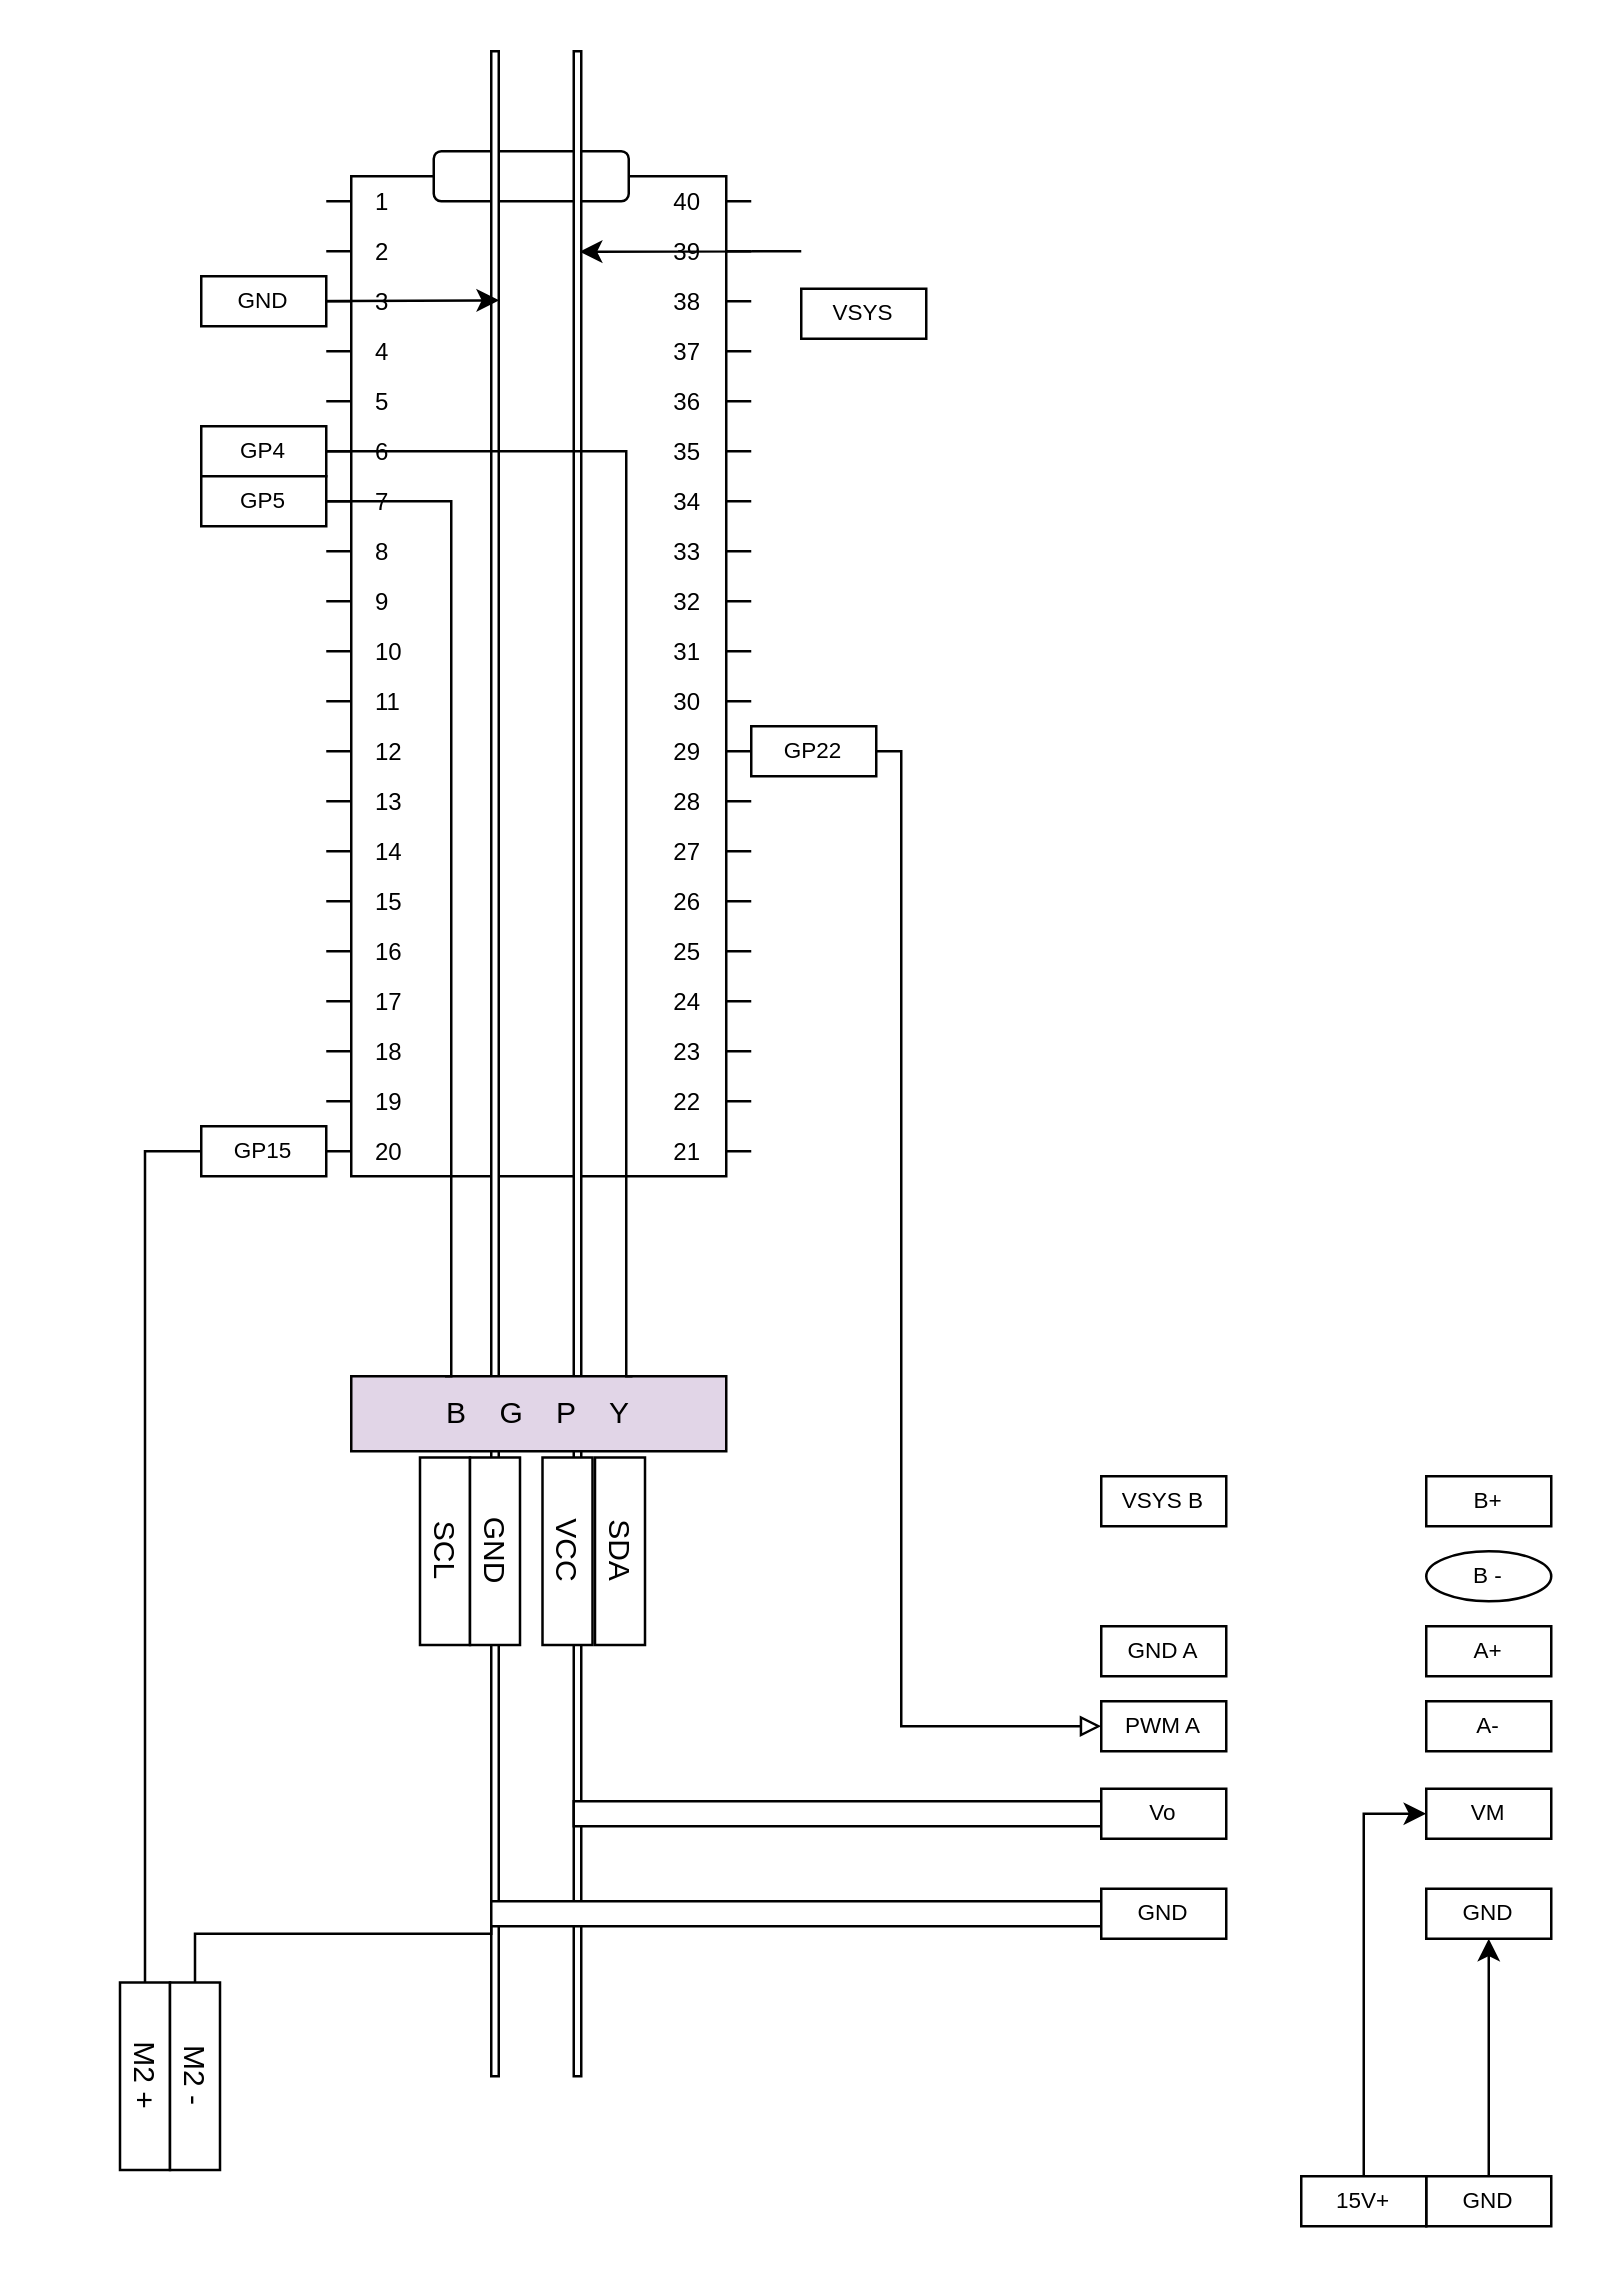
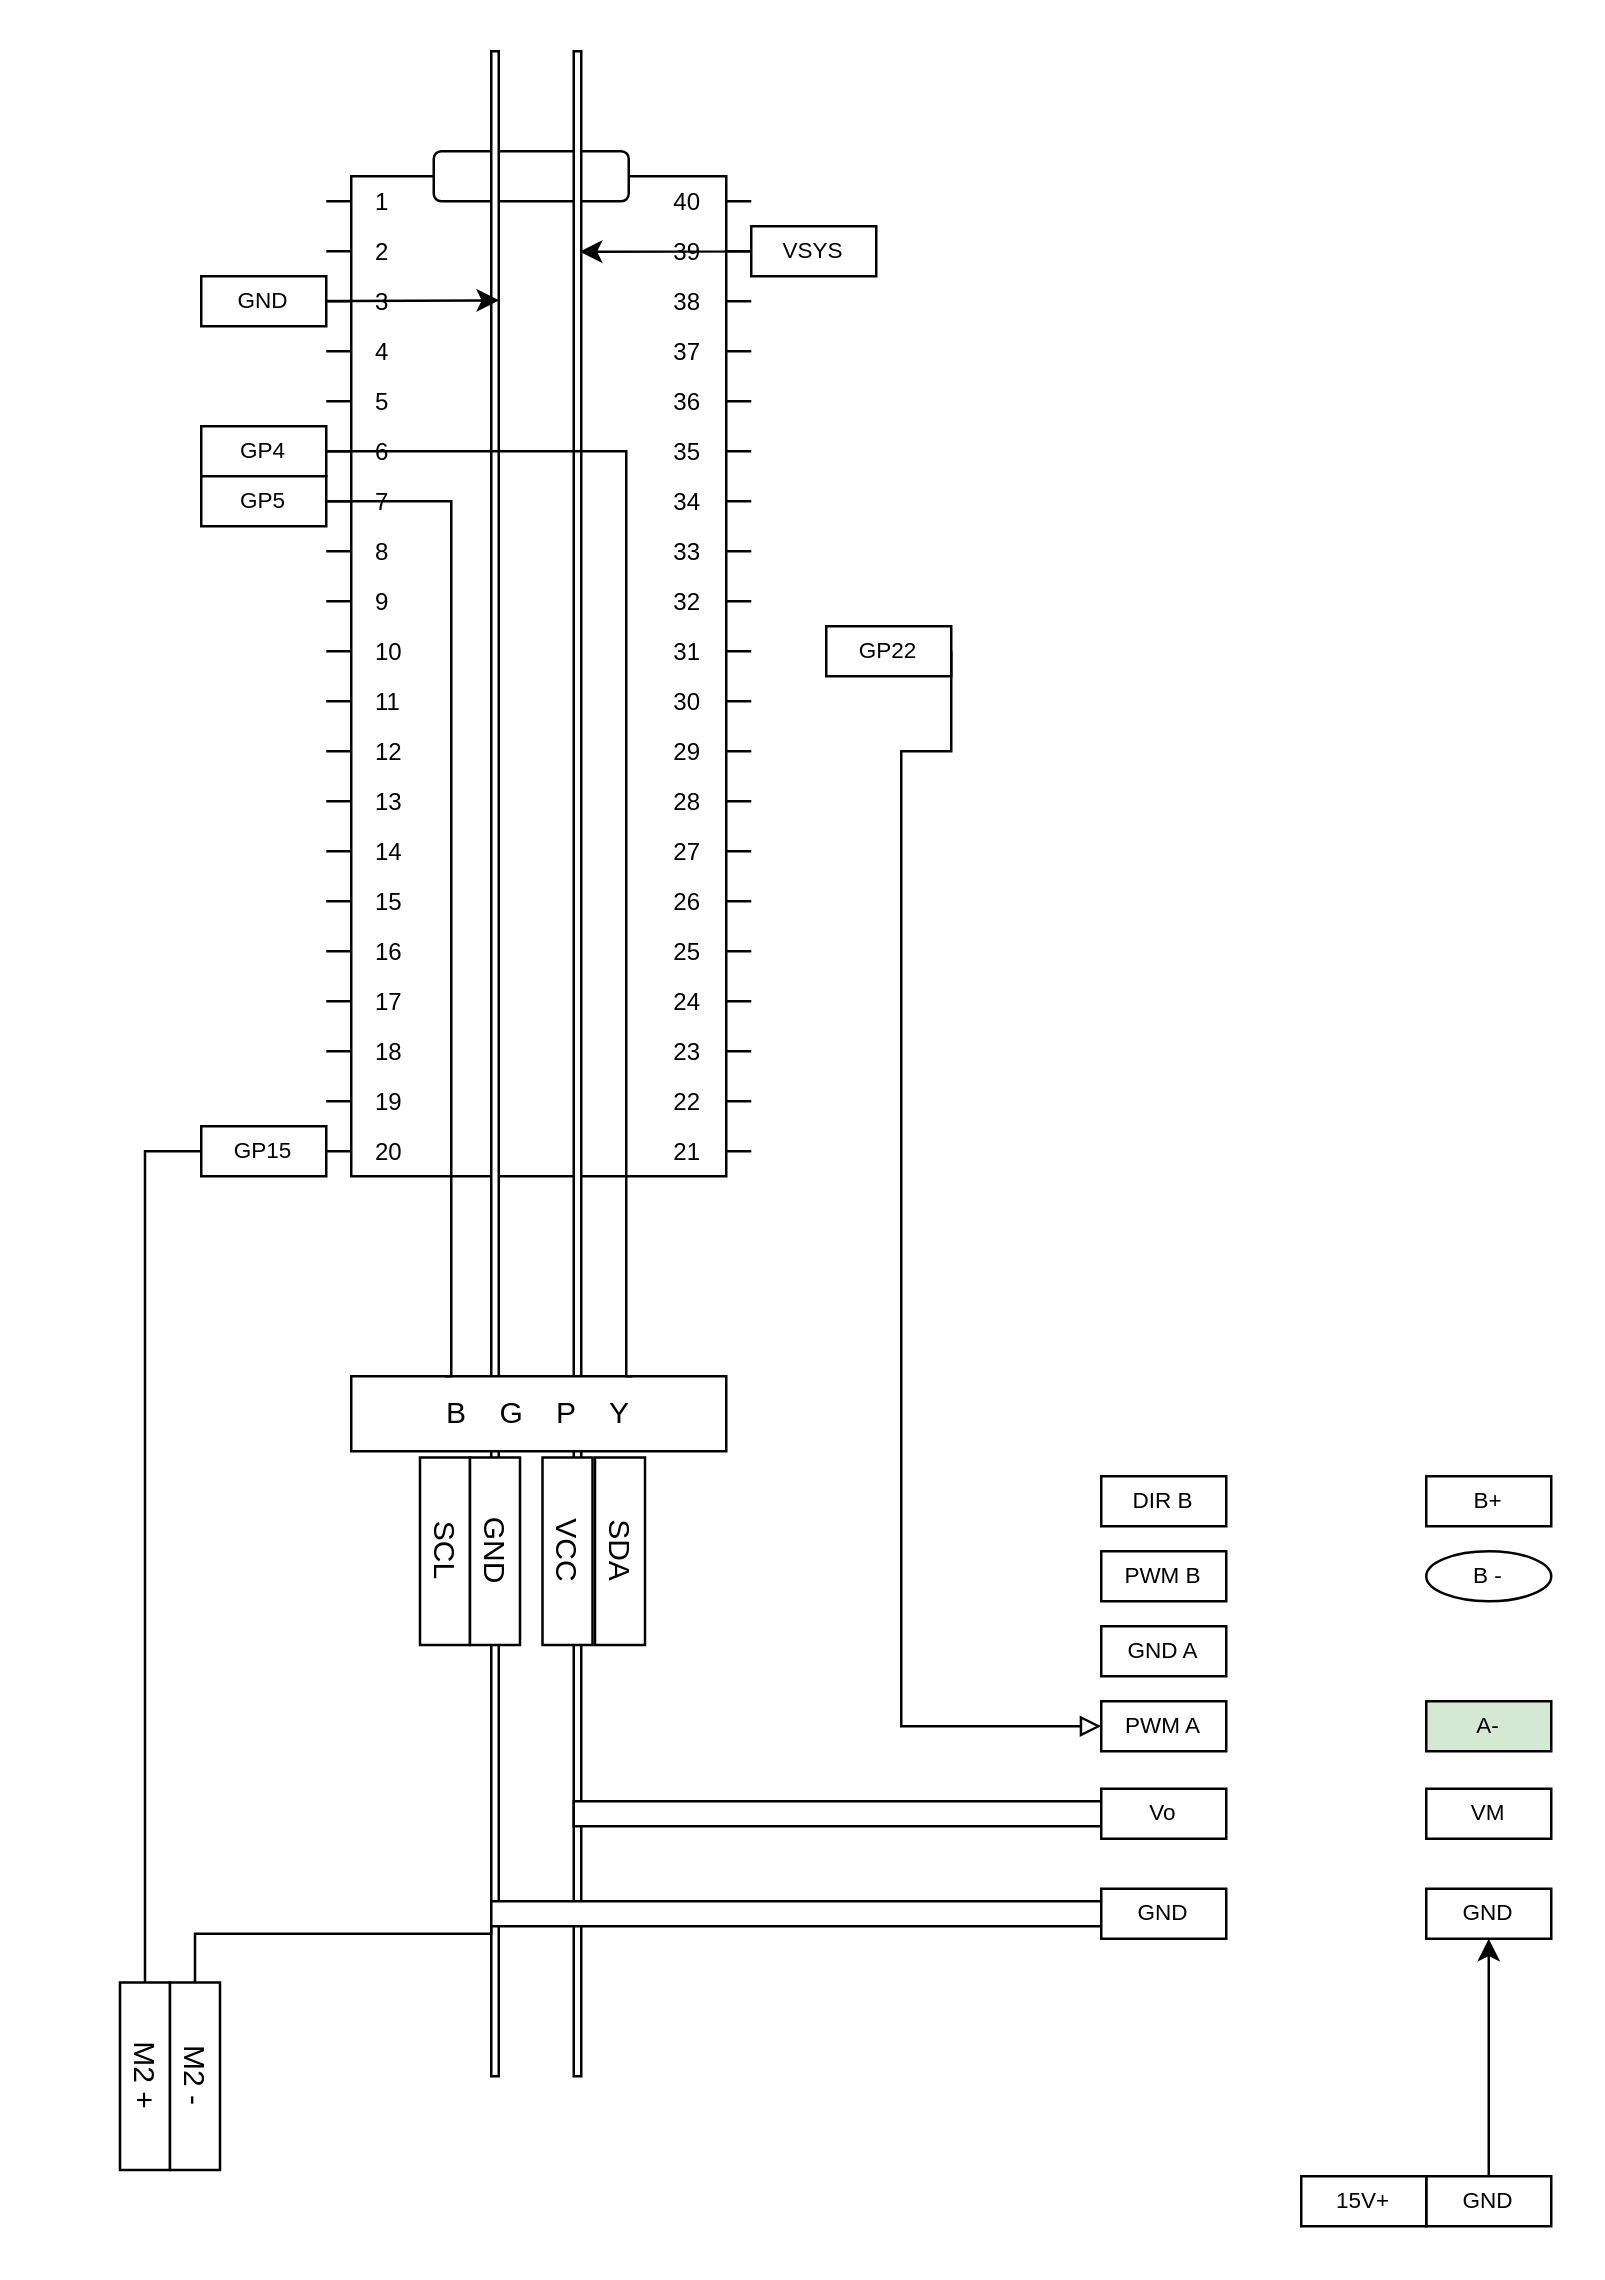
node "VSYS": moved (864, 314) -> (814, 251)
node "GP22": moved (814, 751) -> (889, 651)
node "B G P Y": fillcolor #e1d5e7 -> #ffffff
node "VSYS B": label "VSYS B" -> "DIR B"
node "PWM B": added
node "A+": removed
node "A-": fillcolor #ffffff -> #d5e8d4
edge "15V+" -> "VM": removed
